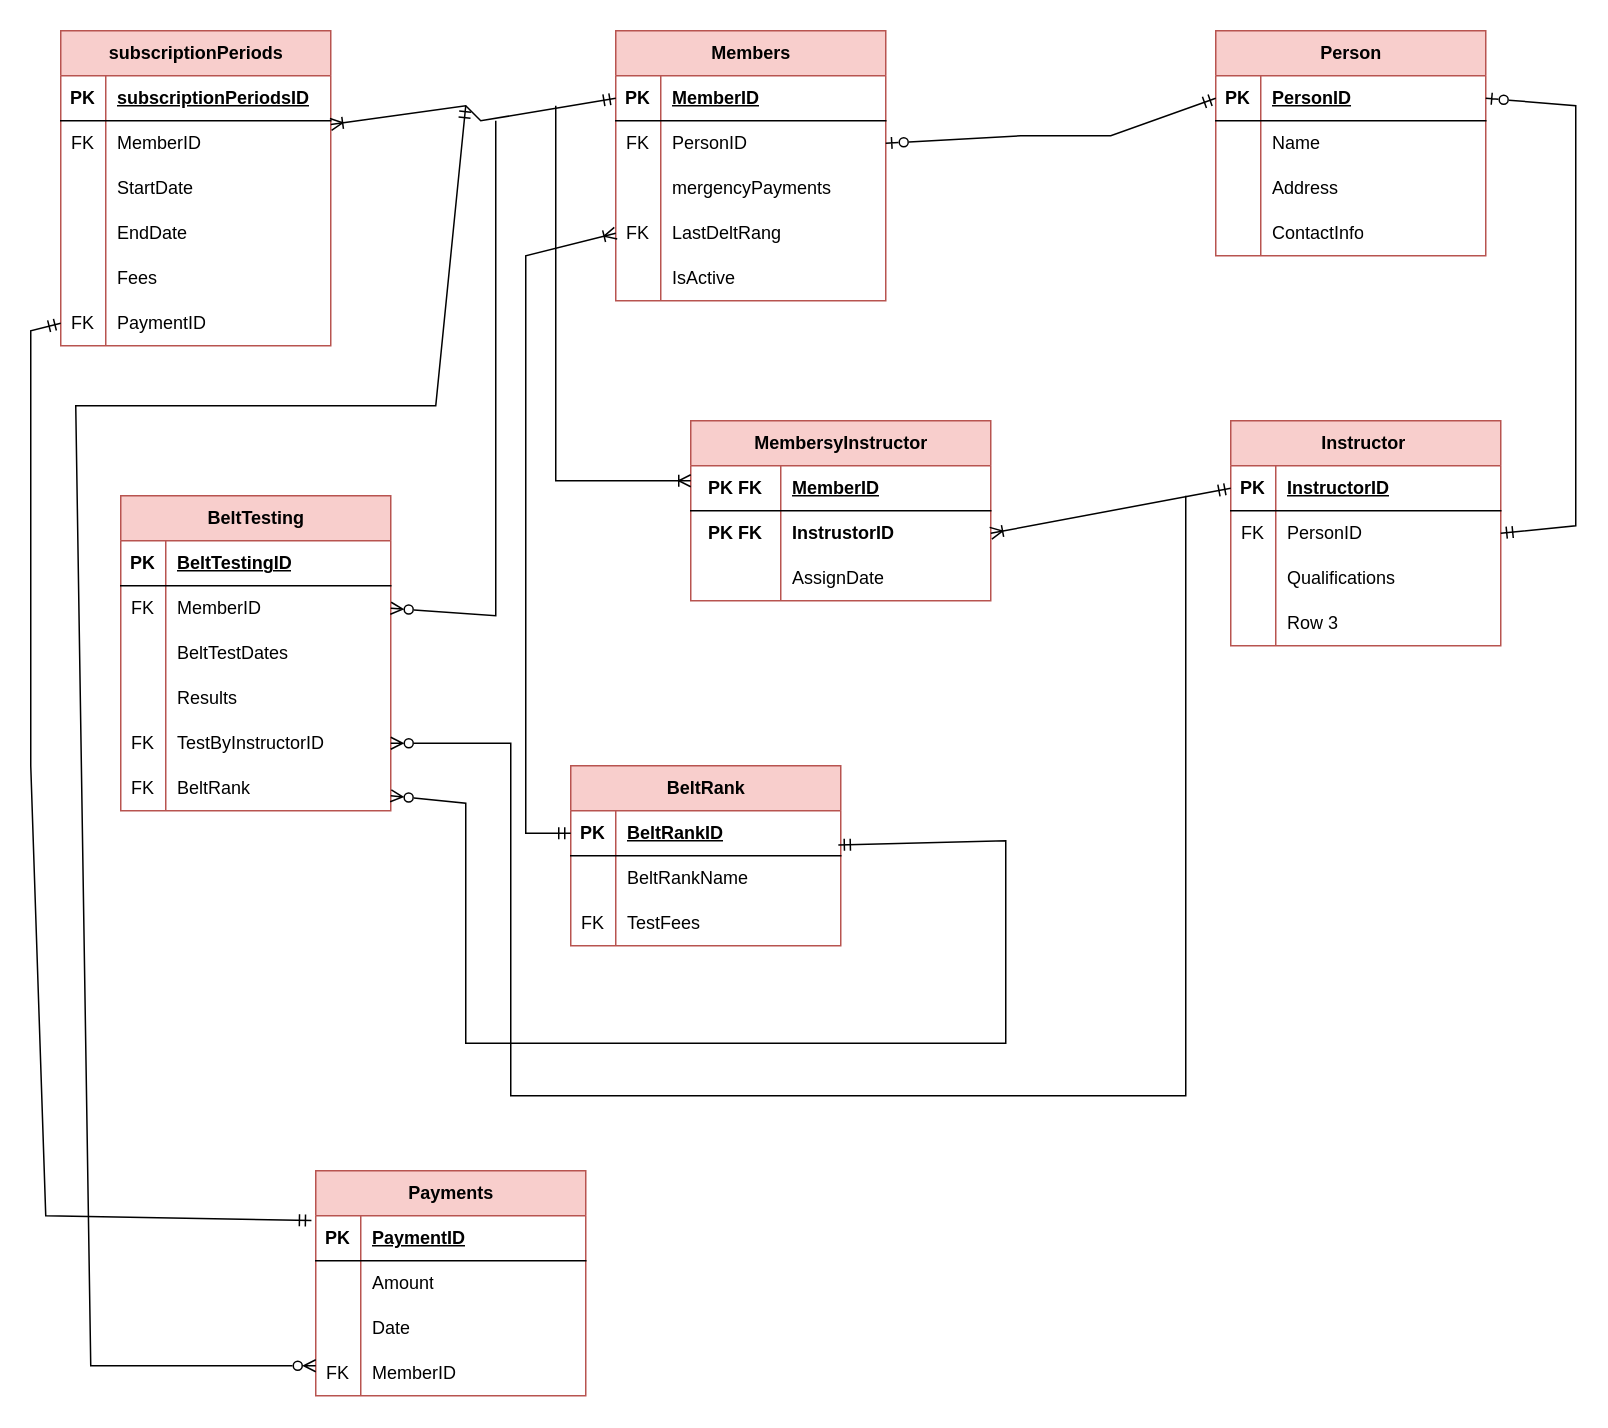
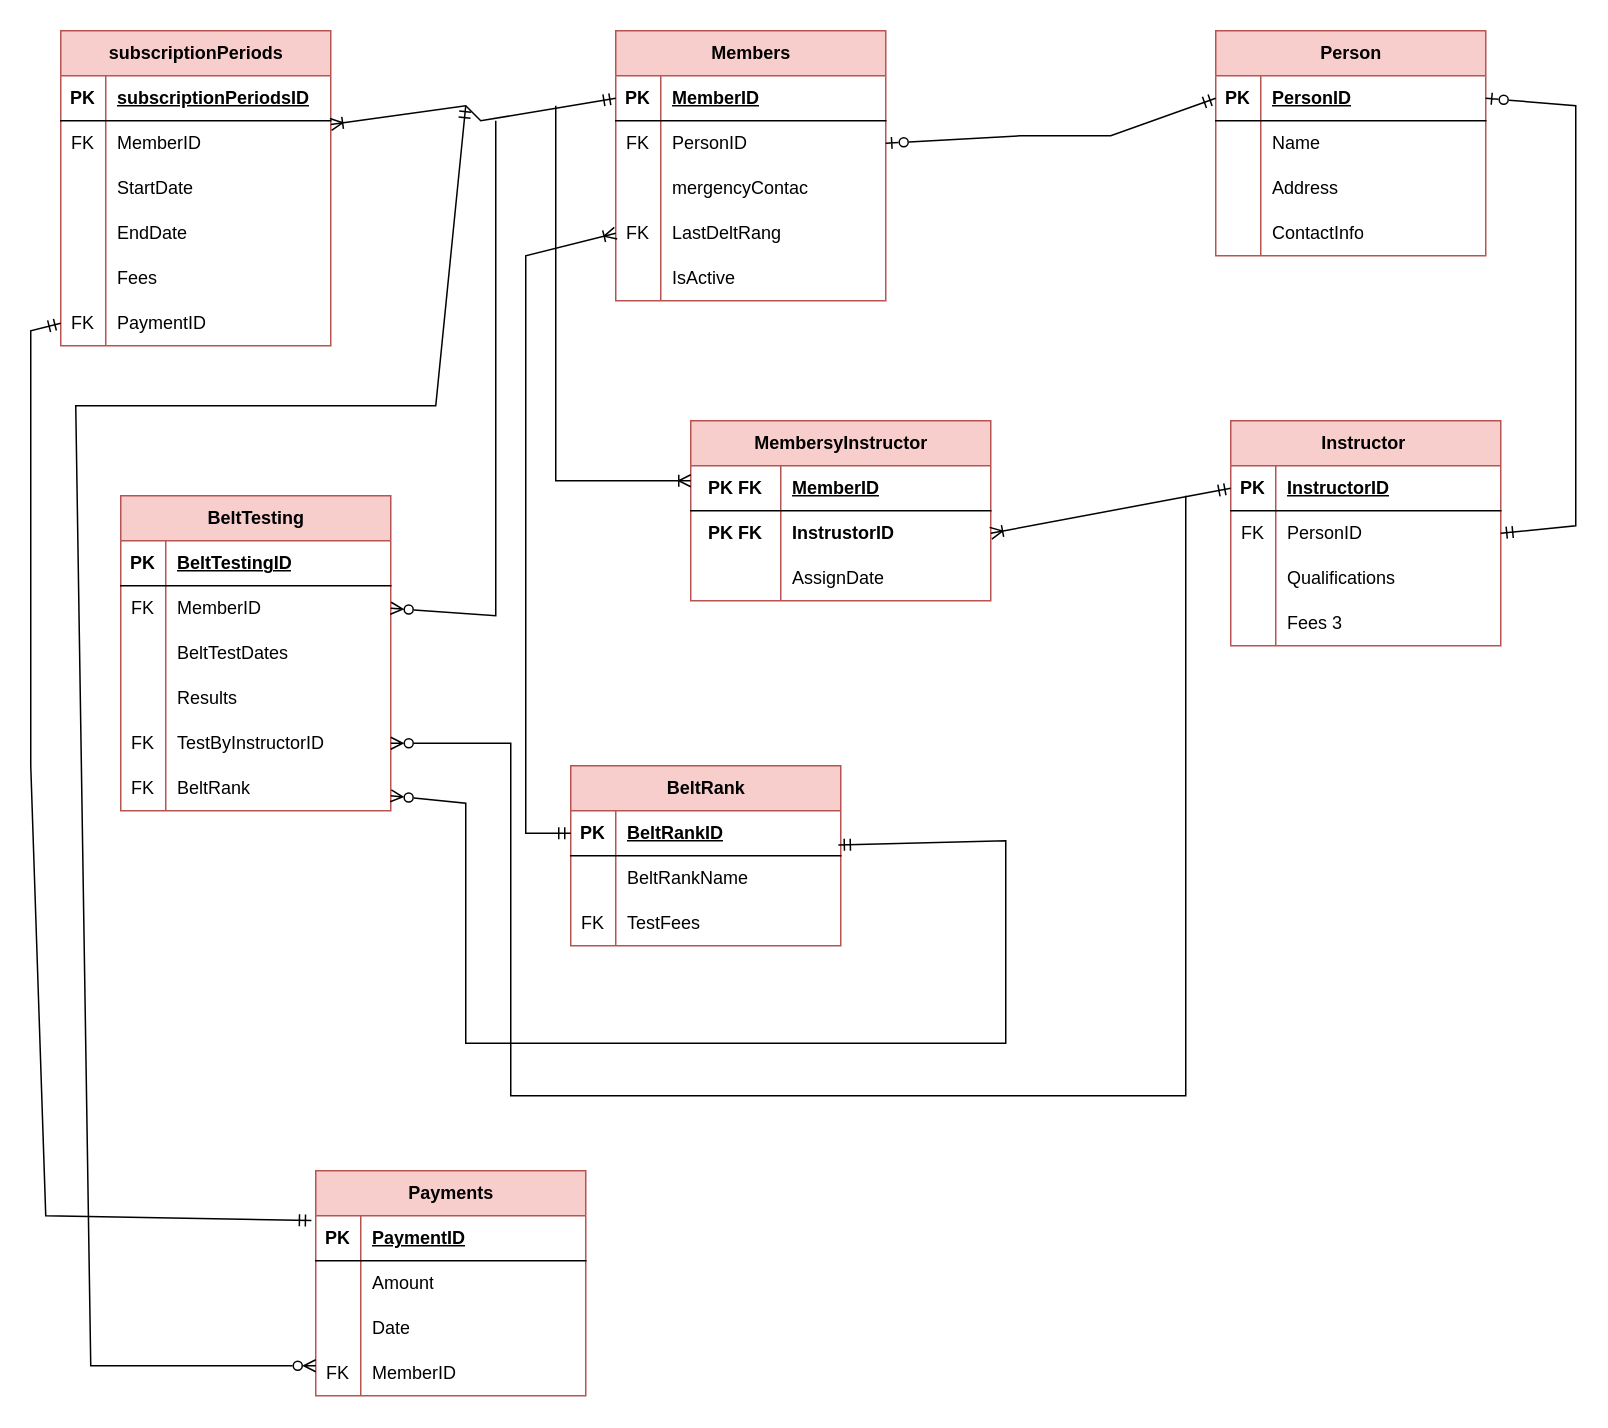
node "mergencyPayments": label "mergencyPayments" -> "mergencyContac"
node "Row 3": label "Row 3" -> "Fees 3"
